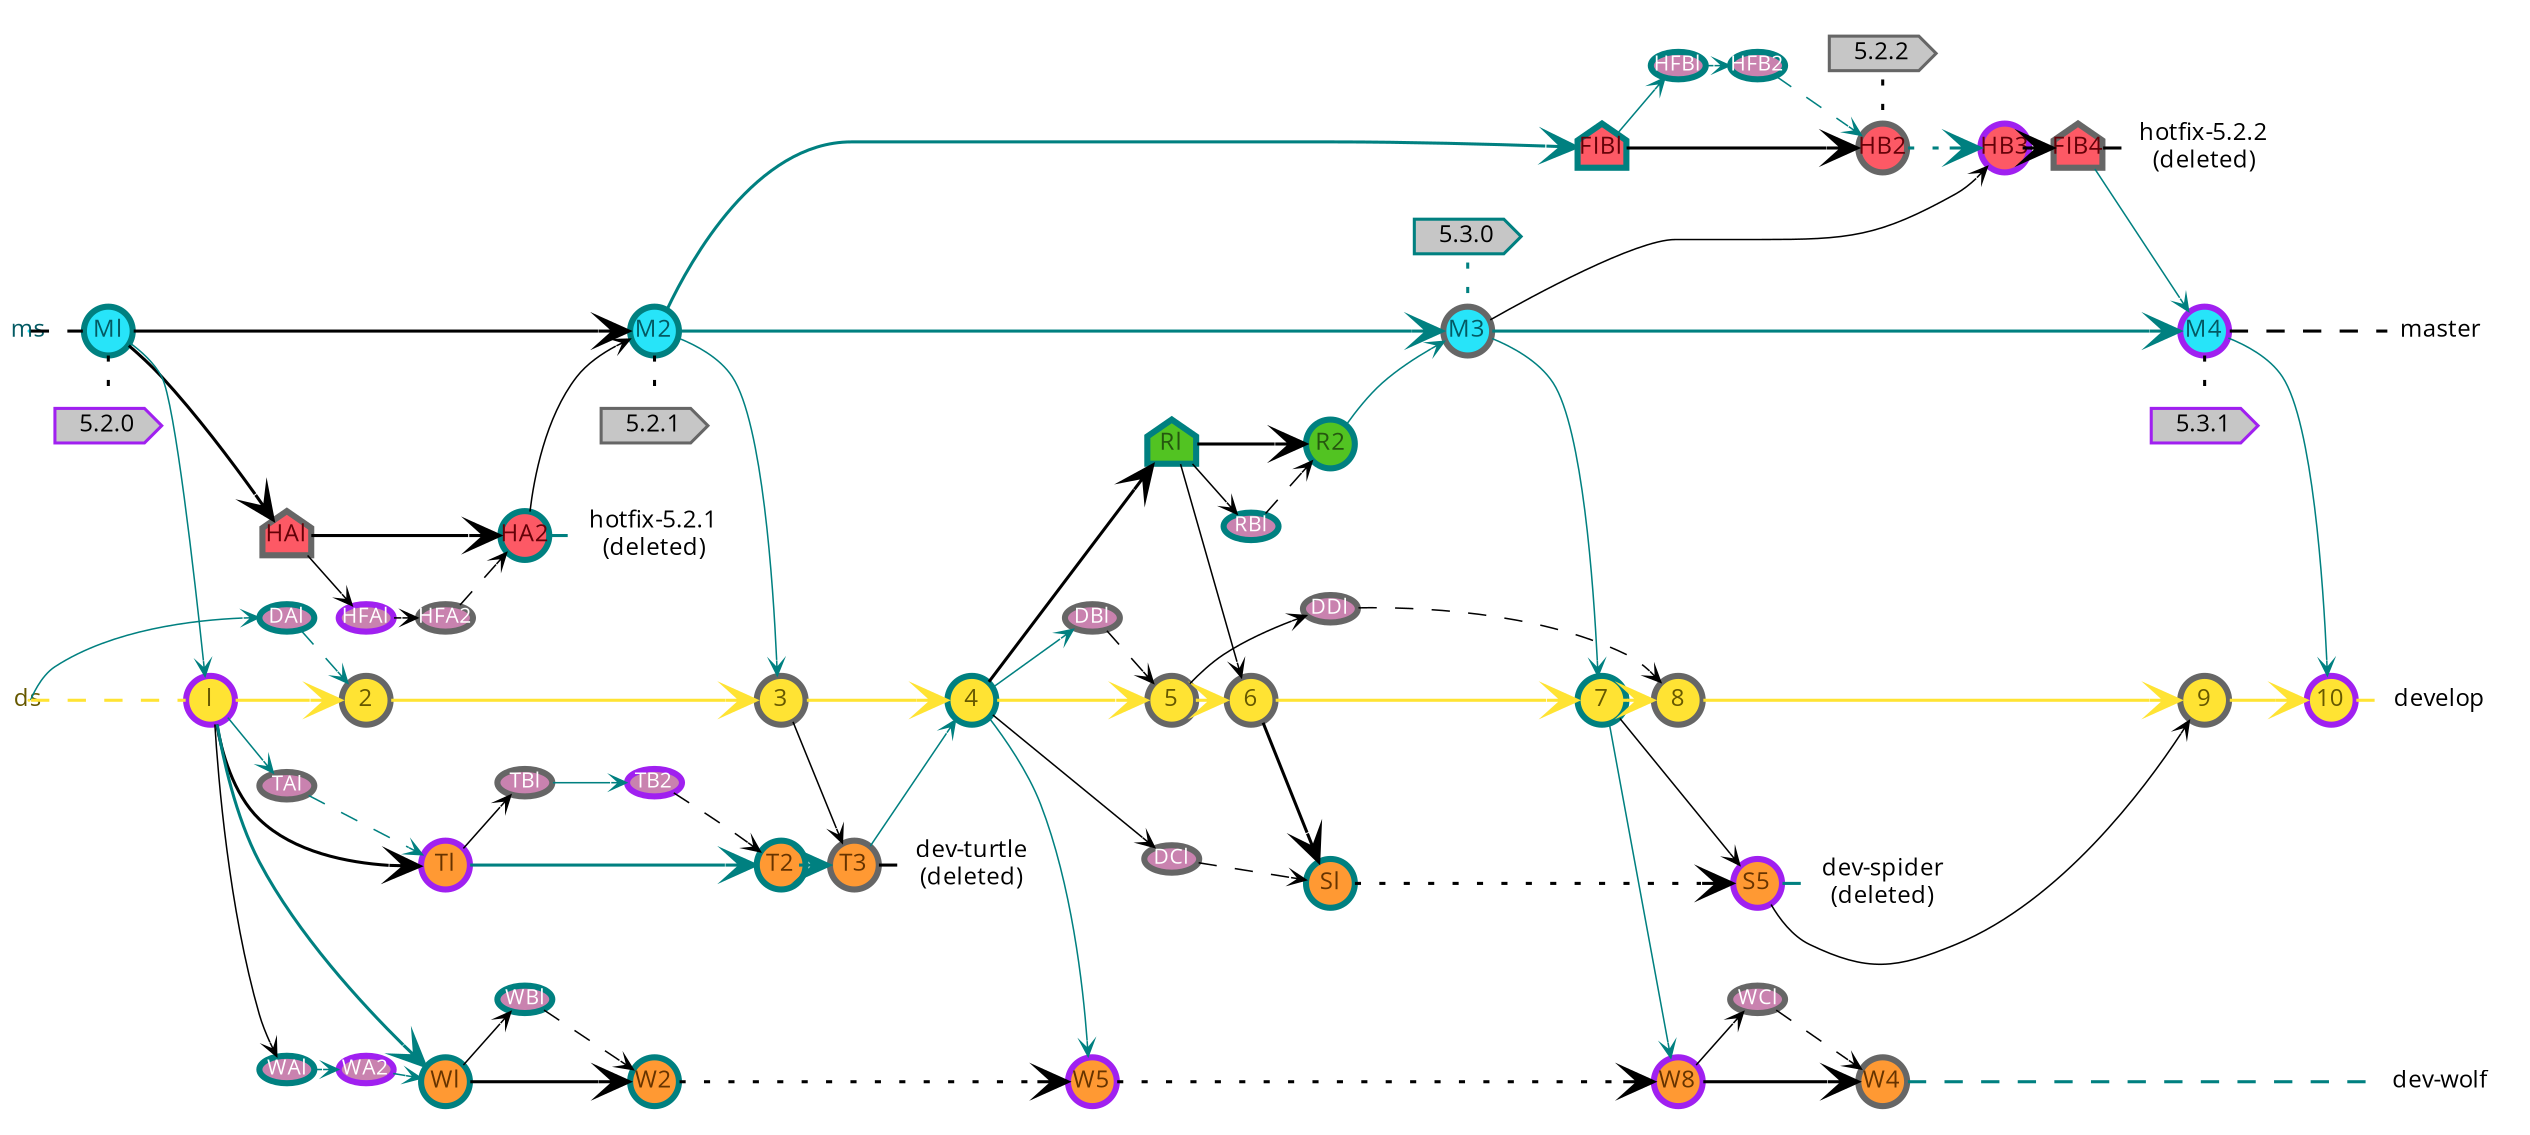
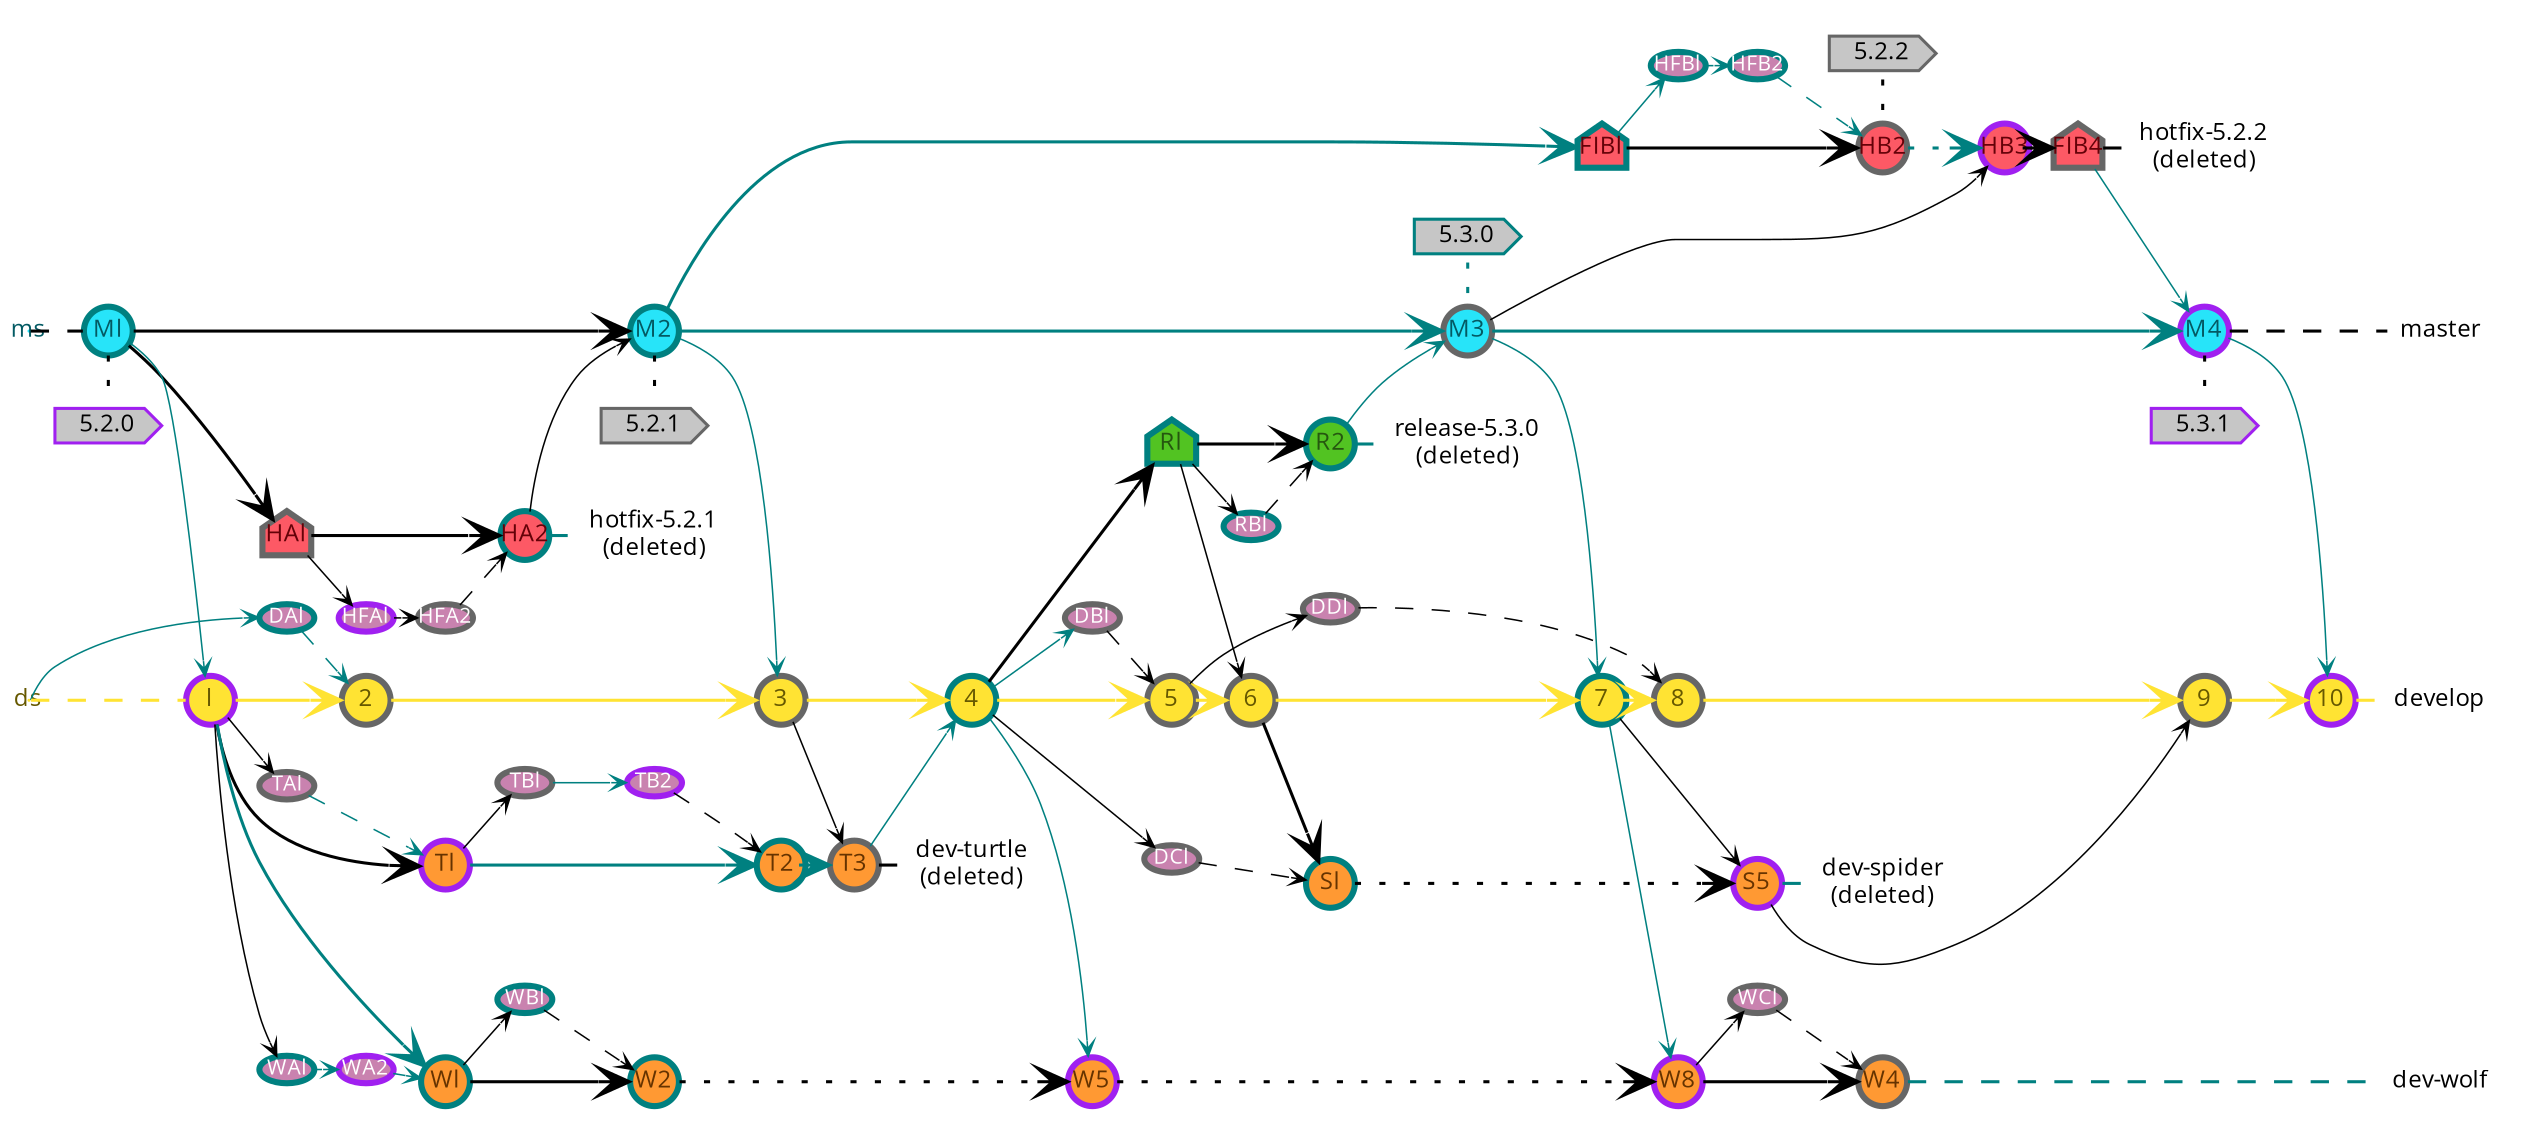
node "release-5.3.0 (deleted)": added
edge "l" -> "TAl": color teal -> black
